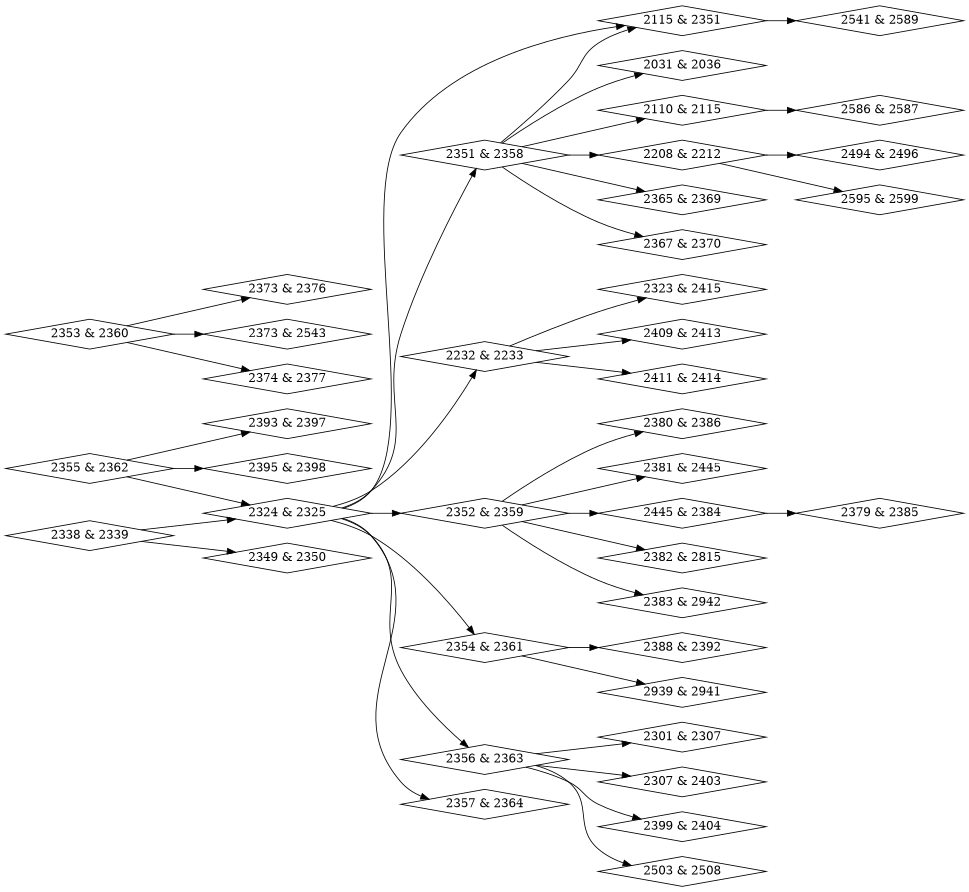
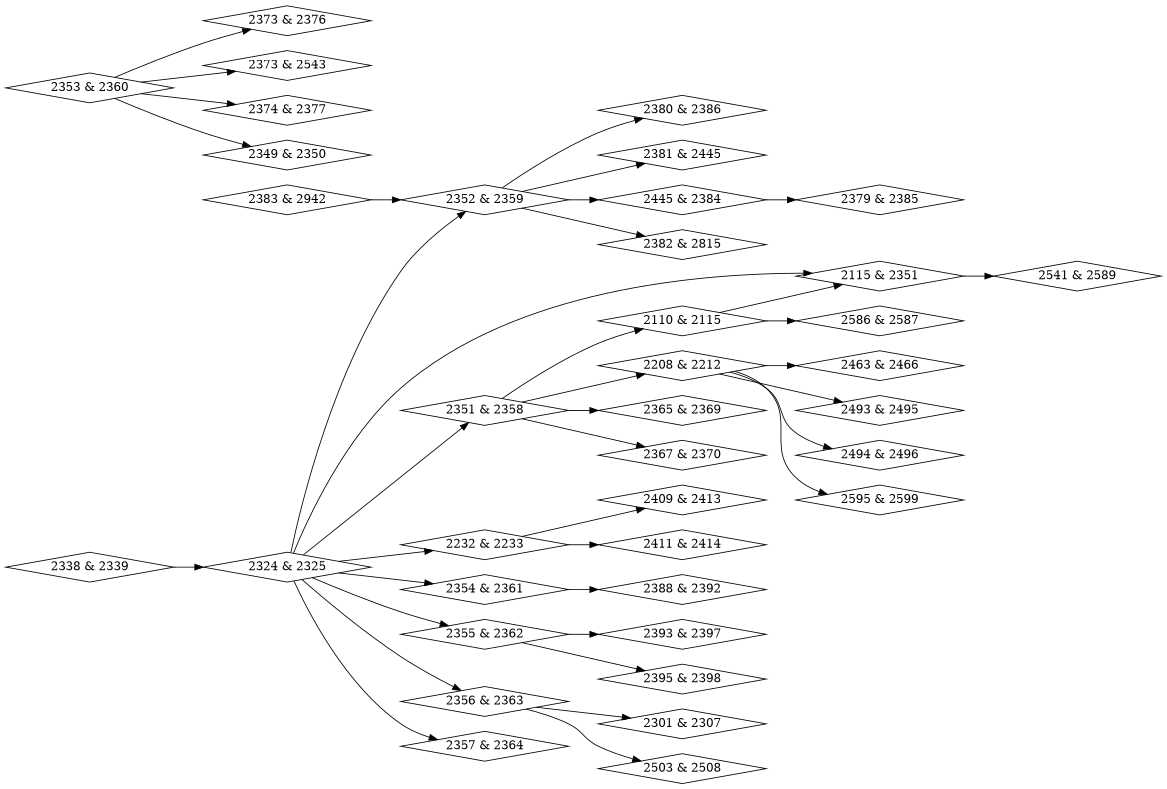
node "2031 & 2036": removed
edge "2351 & 2358" -> "2115 & 2351": now "2110 & 2115" -> "2115 & 2351"
node "2323 & 2415": removed
node "2463 & 2466": added
node "2493 & 2495": added
edge "2355 & 2362" -> "2324 & 2325": reversed
edge "2338 & 2339" -> "2349 & 2350": now "2353 & 2360" -> "2349 & 2350"
edge "2352 & 2359" -> "2383 & 2942": reversed
node "2939 & 2941": removed
node "2307 & 2403": removed
node "2399 & 2404": removed
